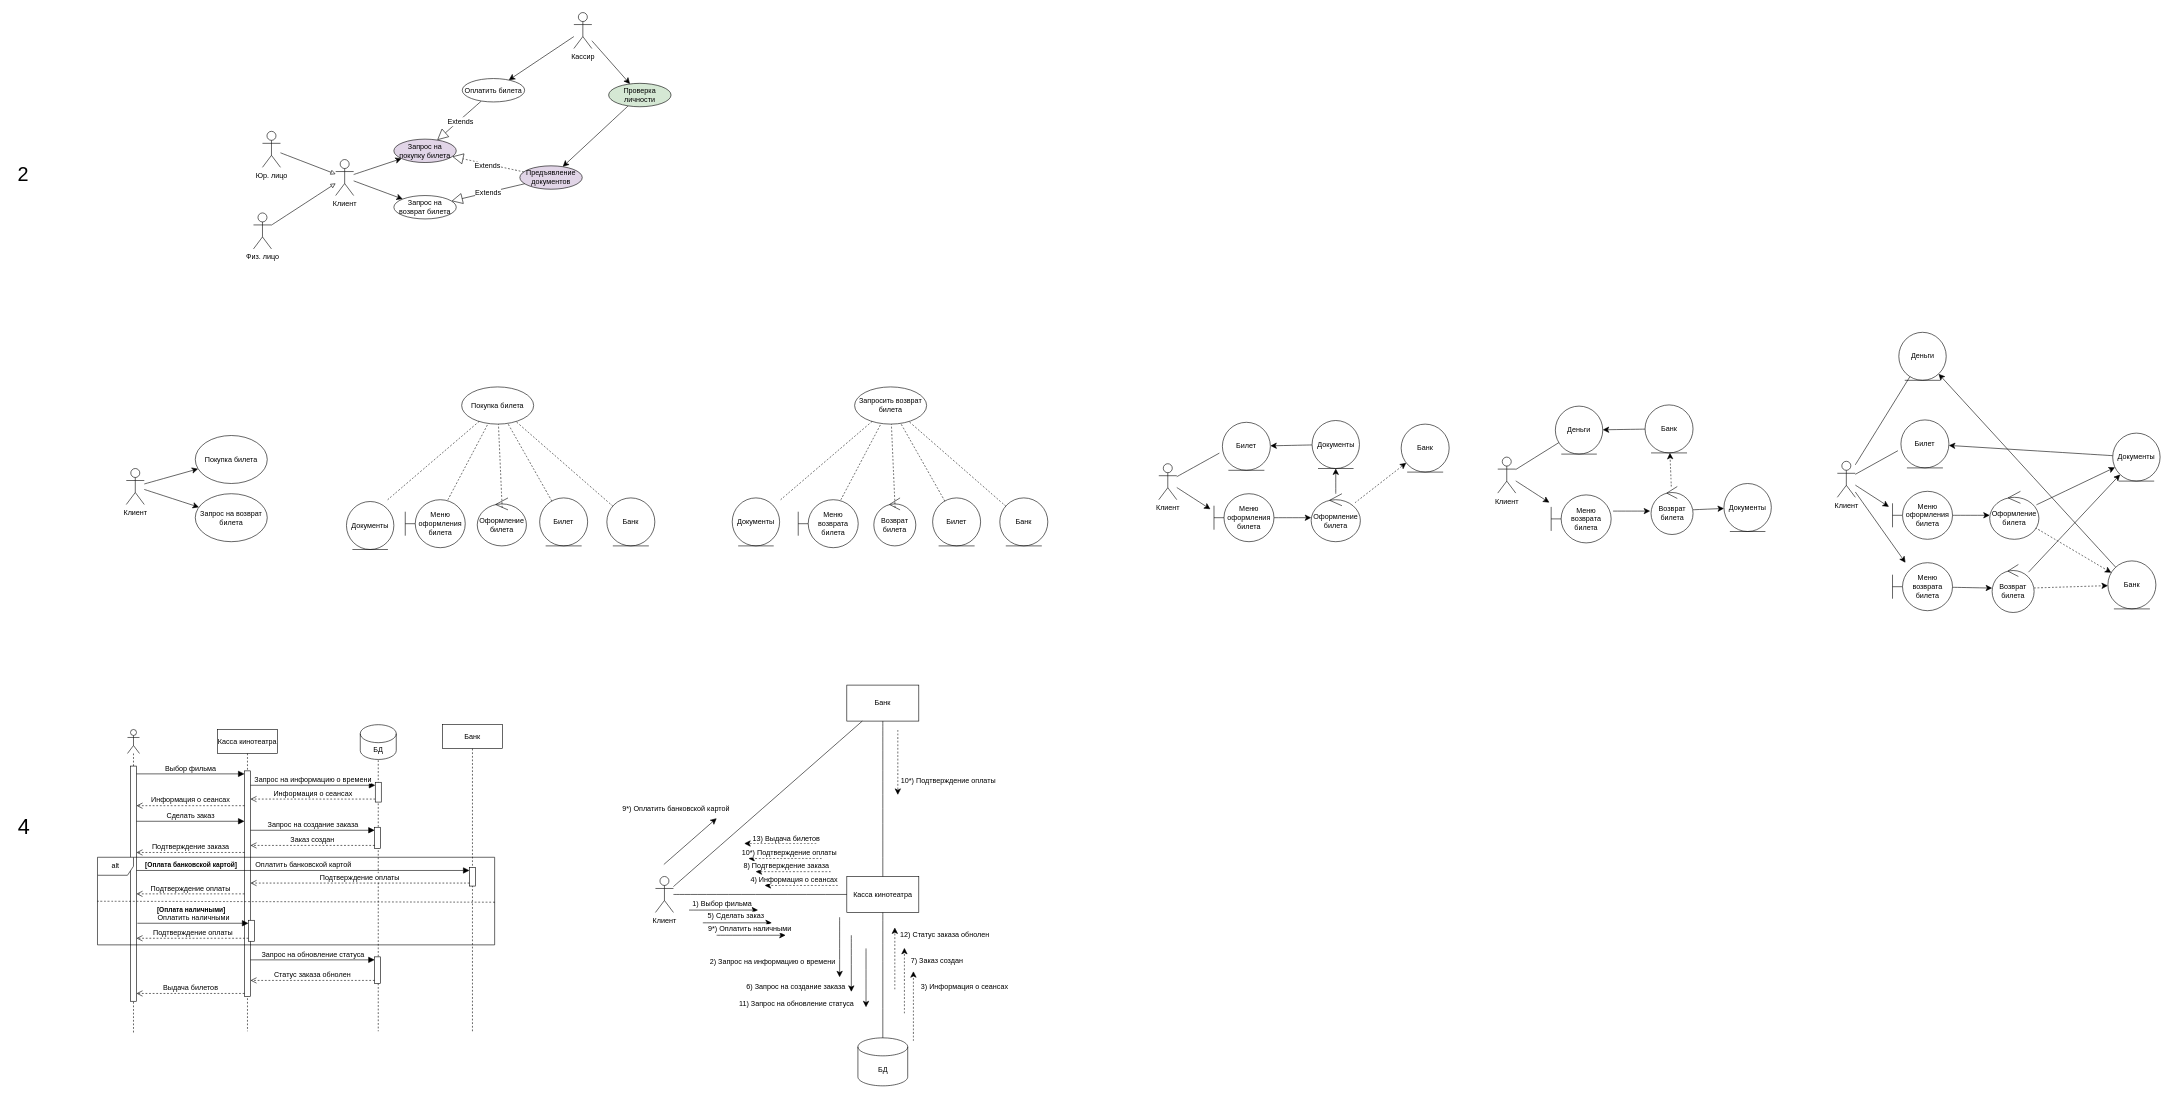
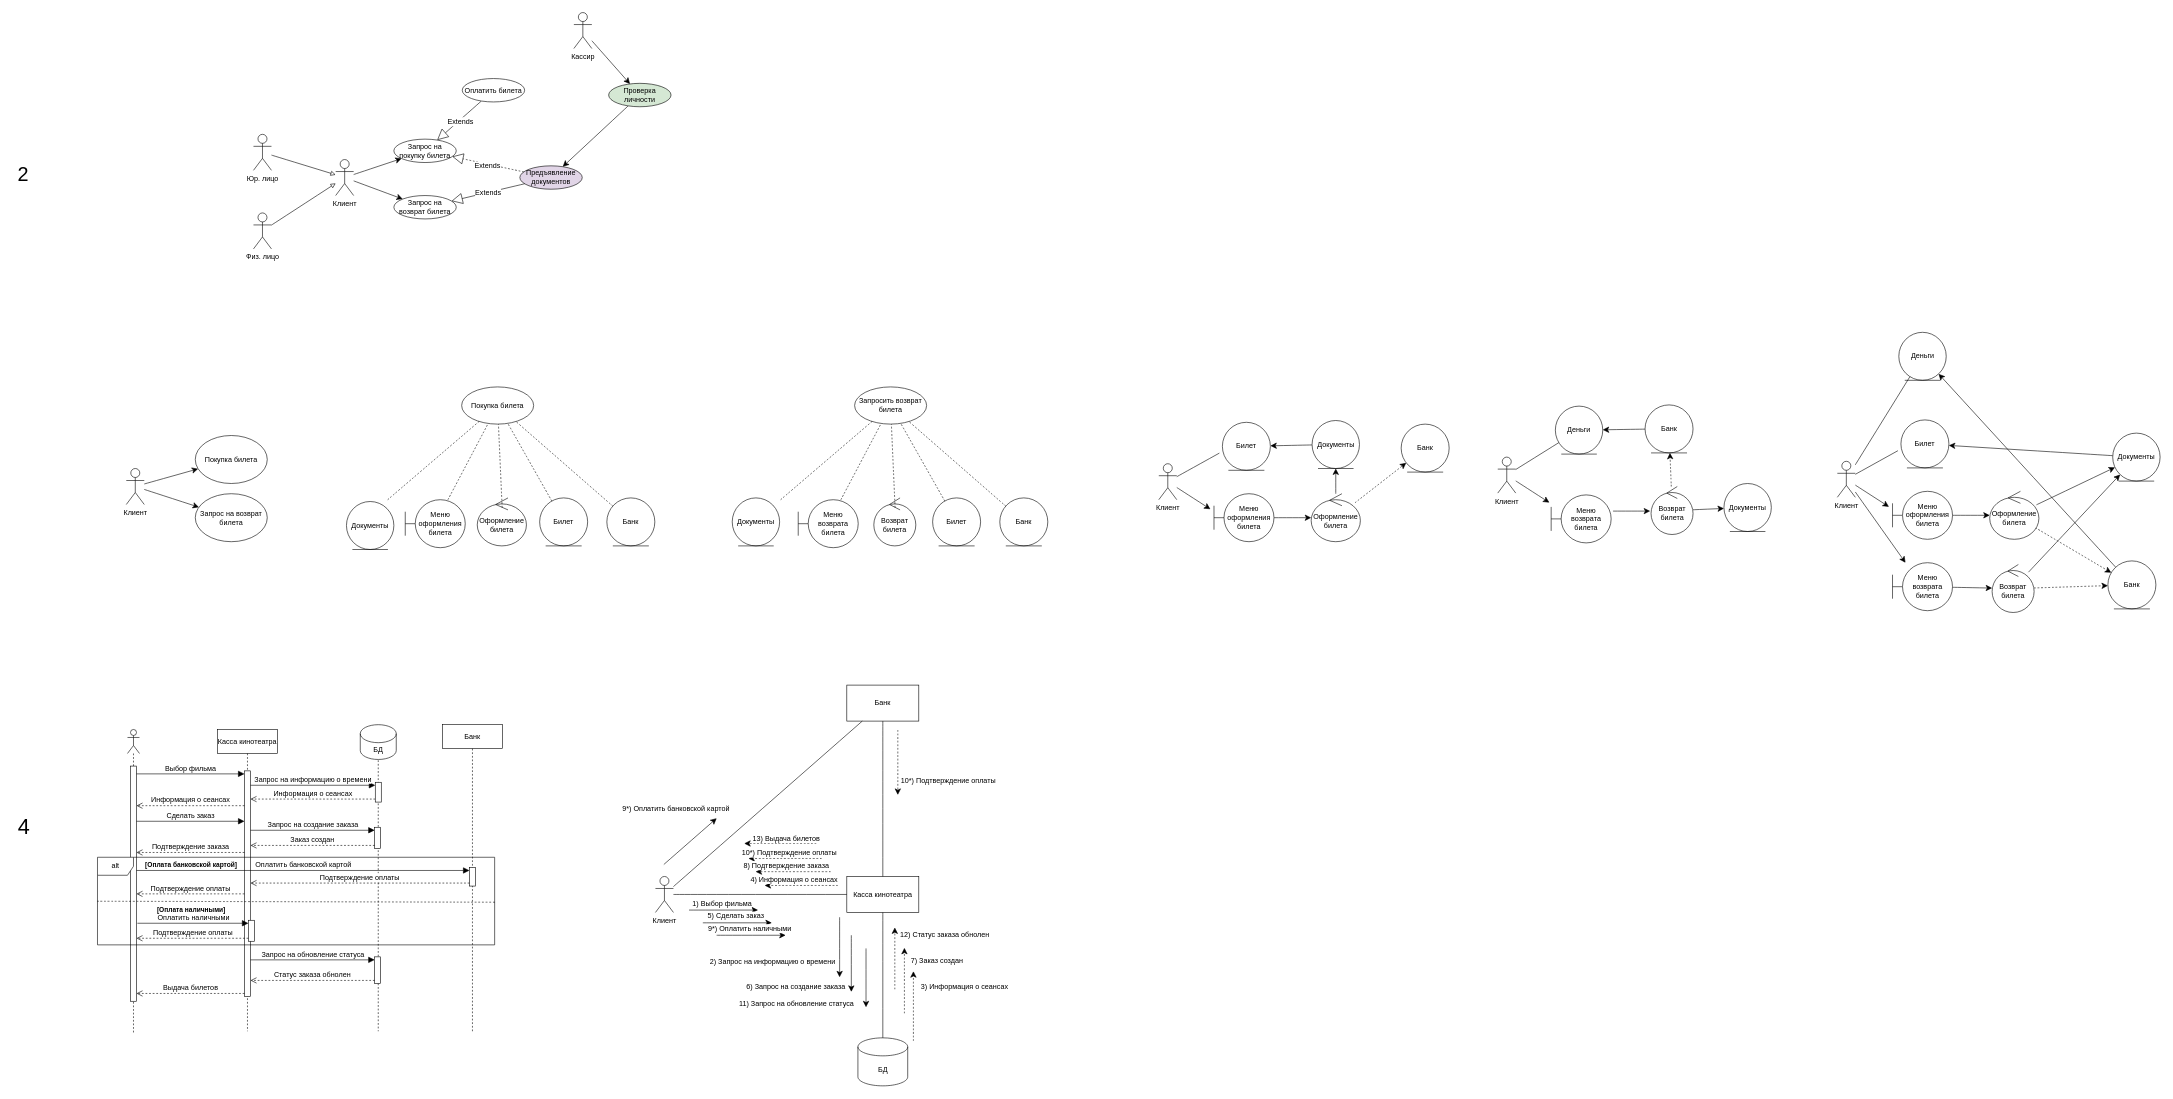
edge "Кассир" -> "Оплатить билета": removed
node "Юр. лицо": moved (272, 149) -> (263, 152)
node "Запрос на покупку билета": fillcolor #e1d5e7 -> #ffffff
